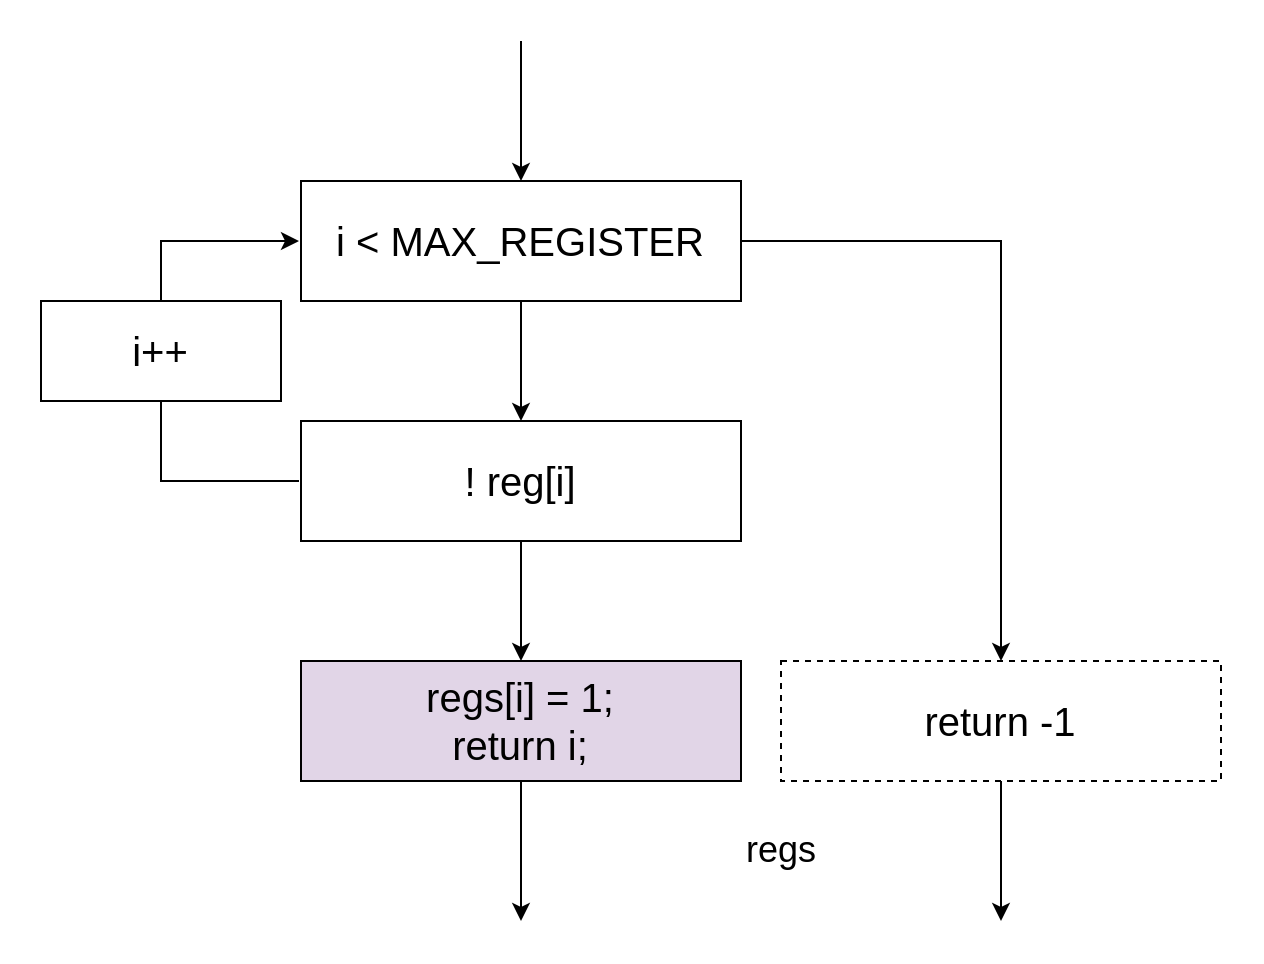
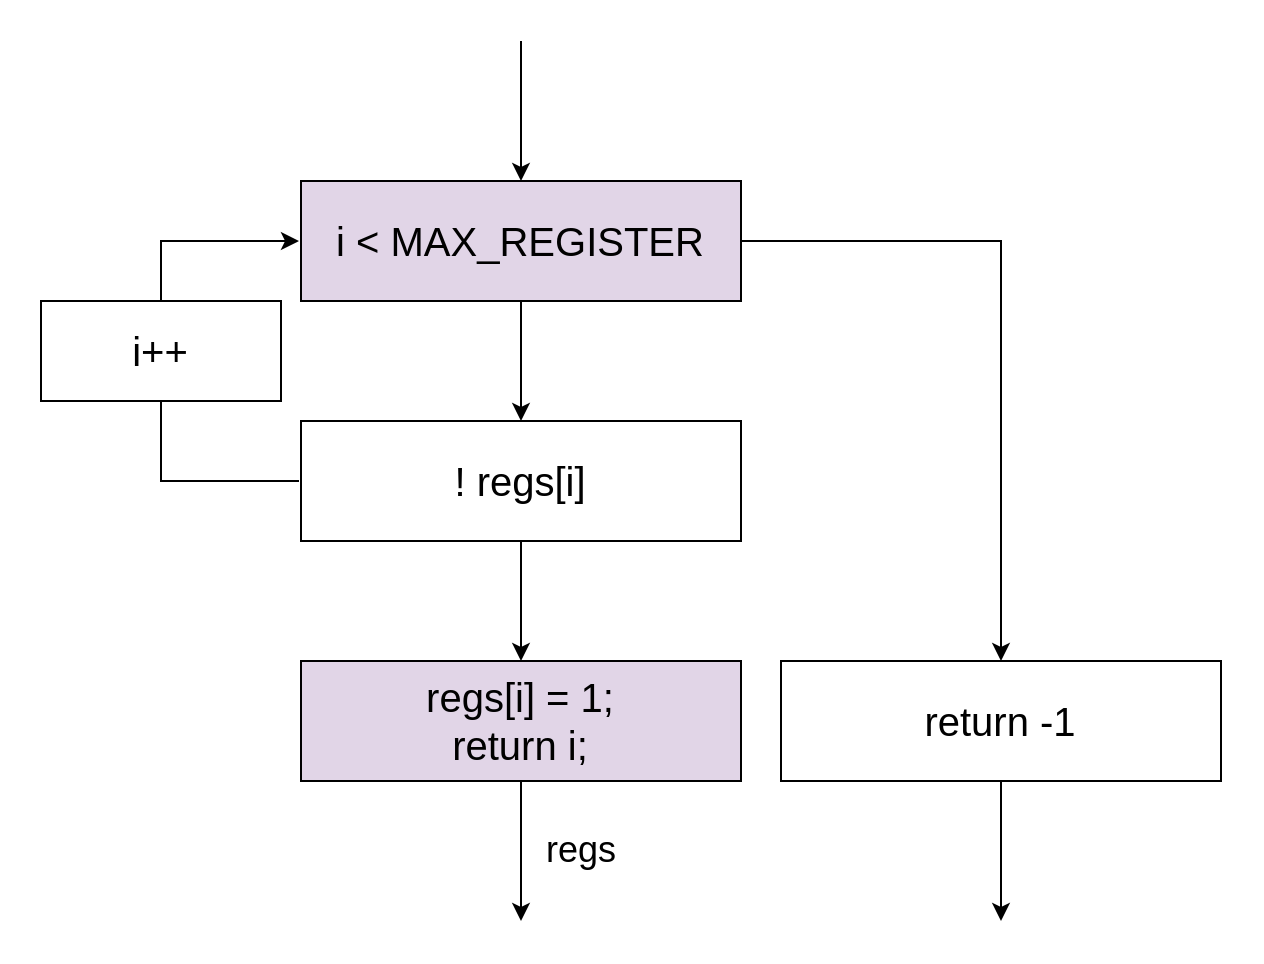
node "i < MAX_REGISTER": fillcolor #ffffff -> #e1d5e7
node "! reg[i]": label "! reg[i]" -> "! regs[i]"
node "return -1": style dashed -> solid
node "regs": moved (781, 851) -> (581, 851)
